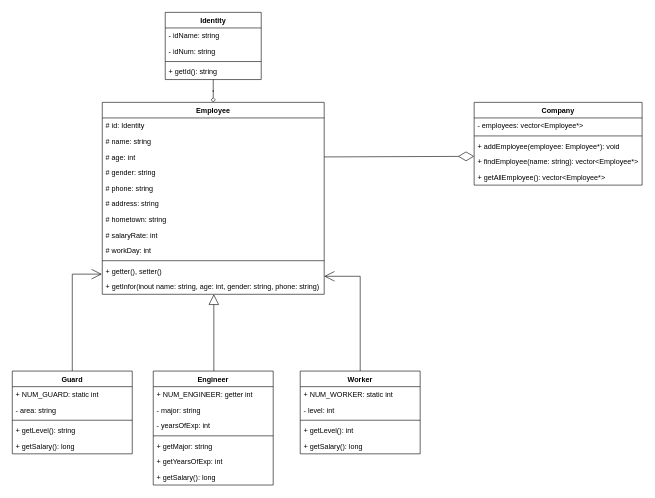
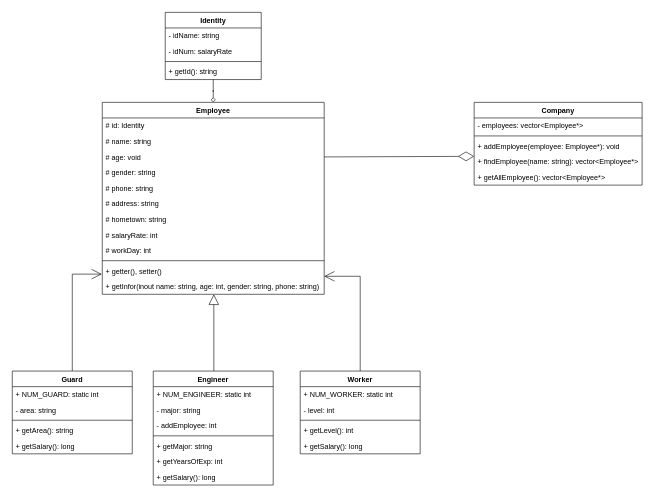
node "- idNum: string": label "- idNum: string" -> "- idNum: salaryRate"
node "# age: int": label "# age: int" -> "# age: void"
node "+ NUM_ENGINEER: getter int": label "+ NUM_ENGINEER: getter int" -> "+ NUM_ENGINEER: static int"
node "- yearsOfExp: int": label "- yearsOfExp: int" -> "- addEmployee: int"
node "+ getLevel(): string": label "+ getLevel(): string" -> "+ getArea(): string"
